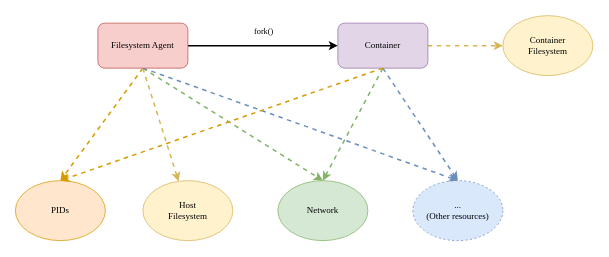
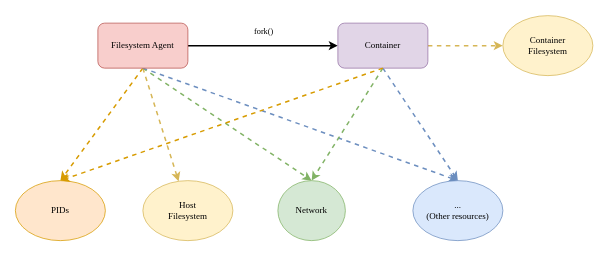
node "Network": size 90x60 -> 68x60
node "... (Other resources)": style dashed -> solid
